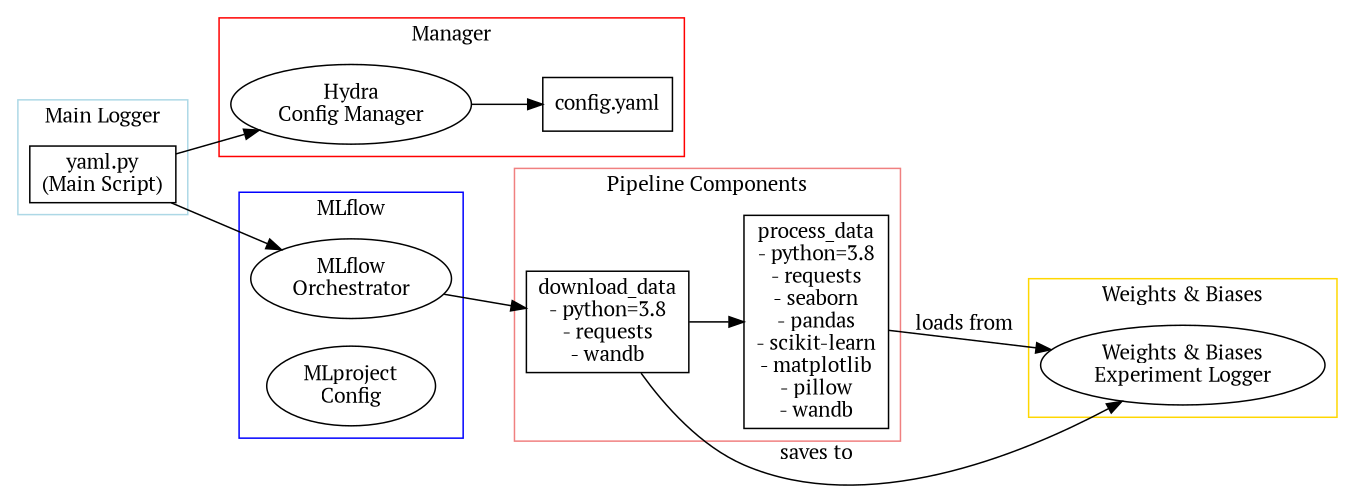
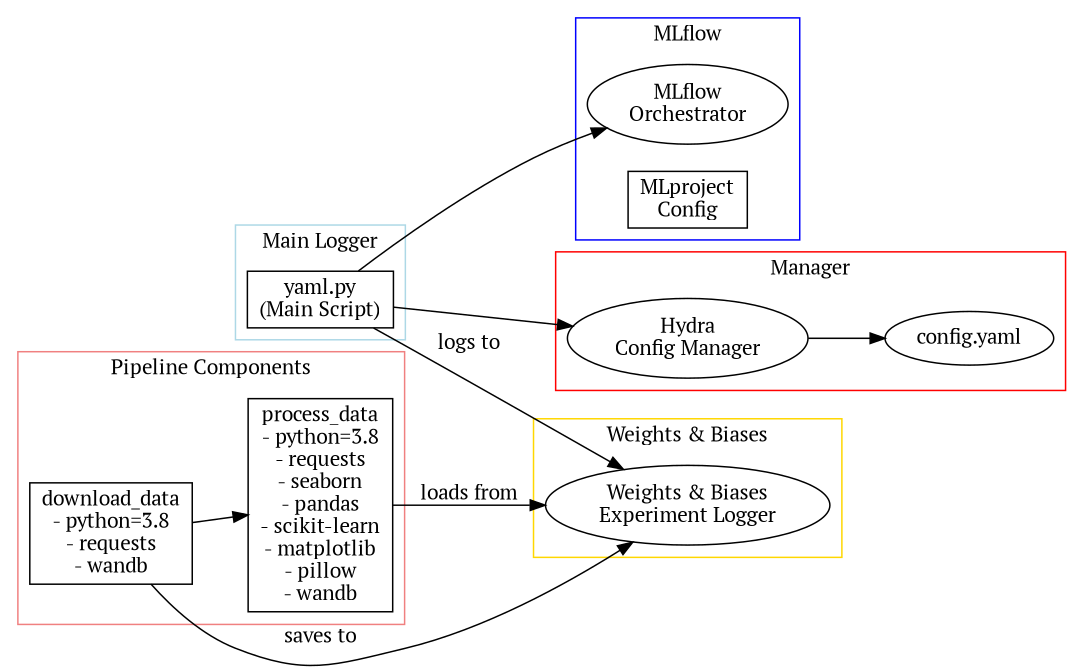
node "config.yaml": shape box -> ellipse
edge "MLflow Orchestrator" -> "download_data - python=3.8 - requests - wandb": removed
node "MLproject Config": shape ellipse -> box
edge "yaml.py (Main Script)" -> "Weights & Biases Experiment Logger": added, label "logs to"
